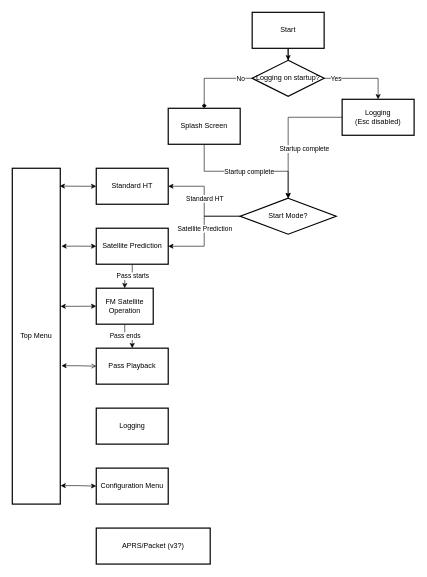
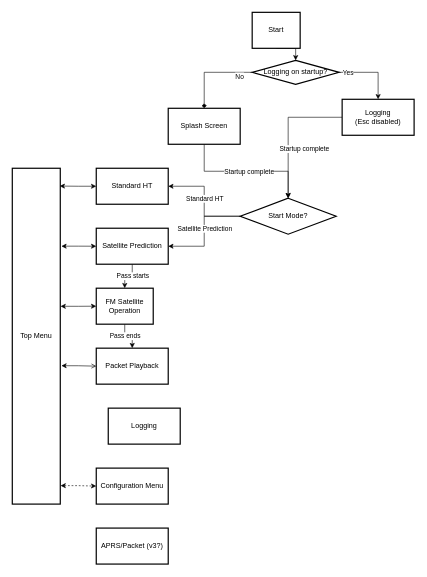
node "Start": size 72x36 -> 48x36
node "Logging on startup?": size 72x36 -> 87x24
node "Pass Playback": label "Pass Playback" -> "Packet Playback"
node "Logging": moved (132, 426) -> (144, 426)
edge "Top Menu" -- "Configuration Menu": style solid -> dashed
node "APRS/Packet (v3?)": size 114x36 -> 72x36
